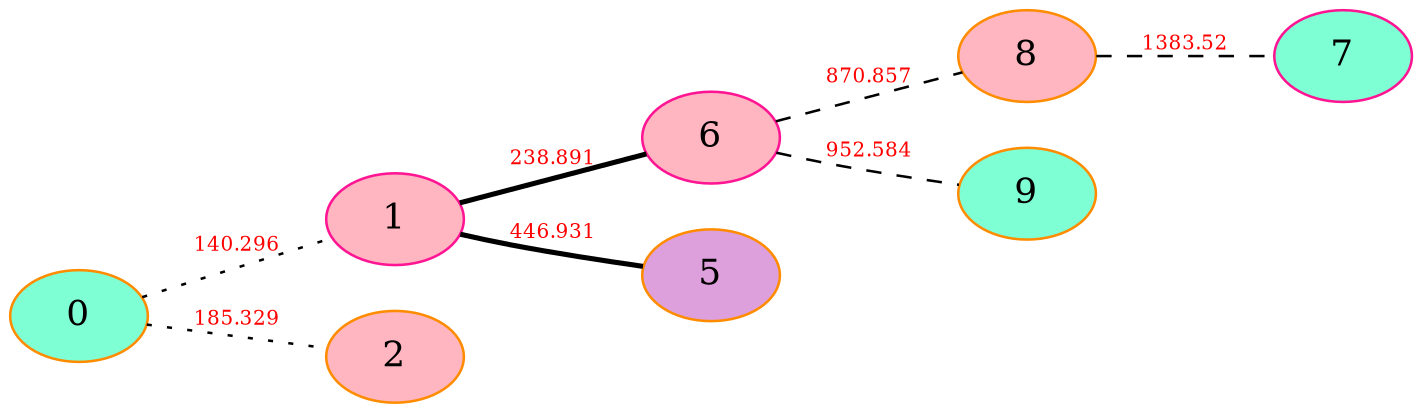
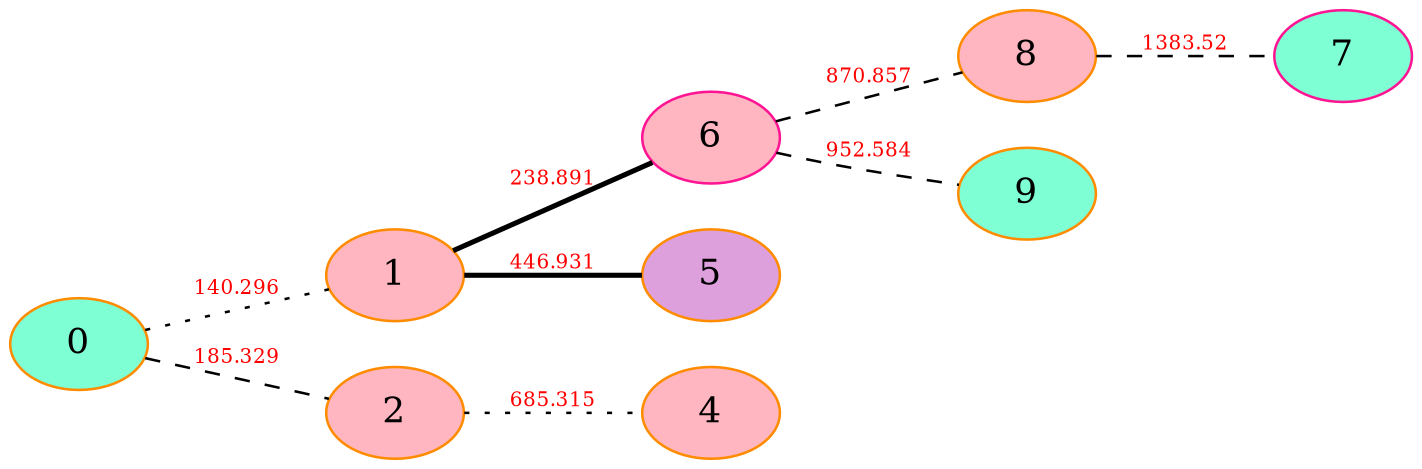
node "1": color deeppink -> darkorange
edge "0" -- "2": style dotted -> dashed
node "4": added
